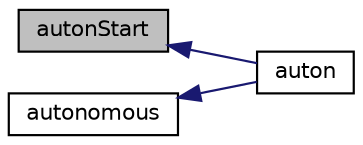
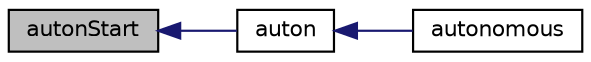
edge "auton" -> "autonomous": reversed
